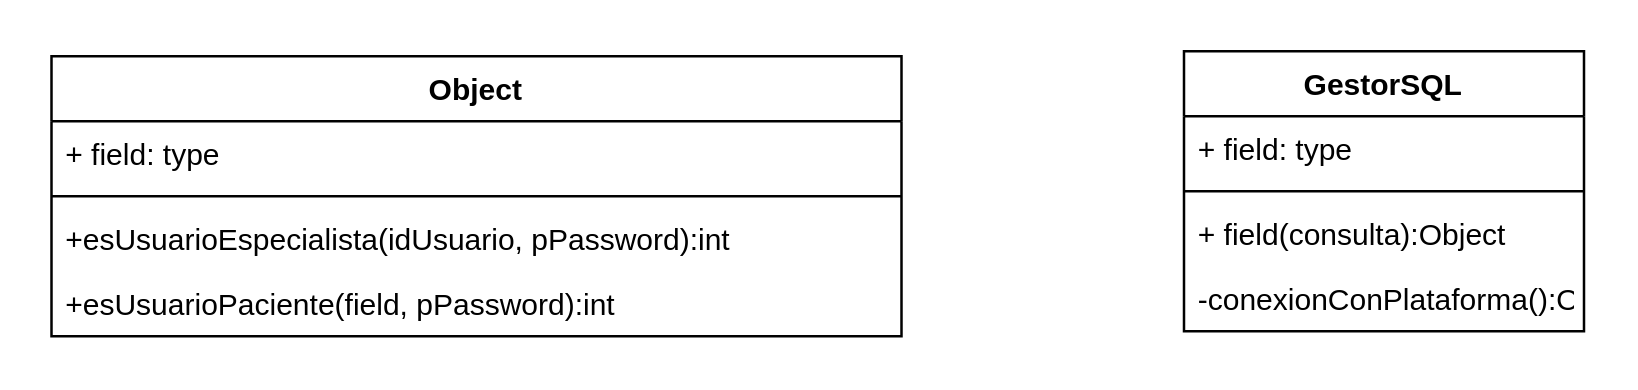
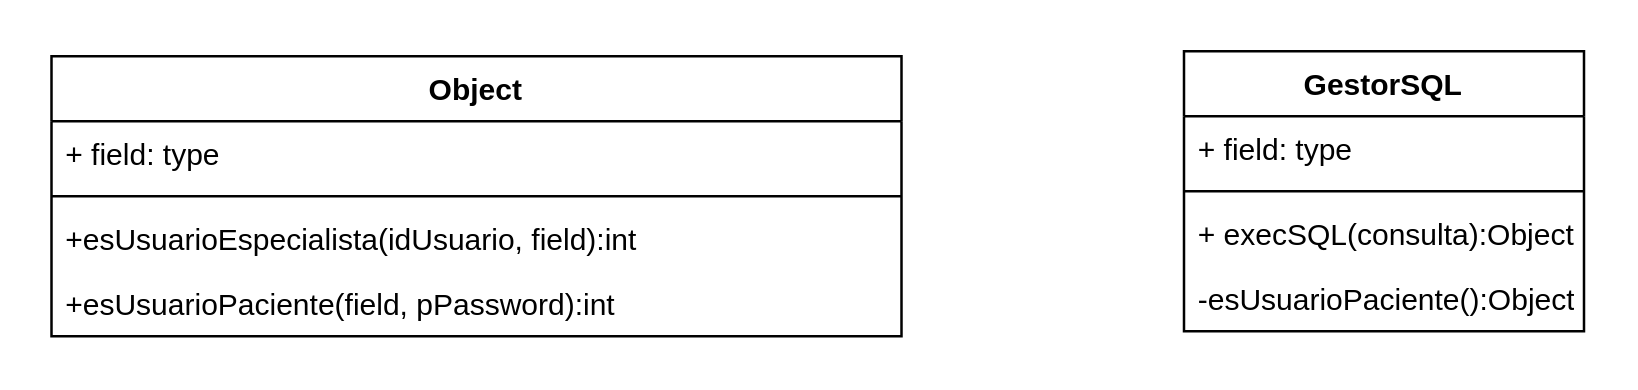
node "+ field(consulta):Object": label "+ field(consulta):Object" -> "+ execSQL(consulta):Object"
node "+esUsuarioEspecialista(idUsuario, pPassword):int": label "+esUsuarioEspecialista(idUsuario, pPassword):int" -> "+esUsuarioEspecialista(idUsuario, field):int"
node "-conexionConPlataforma():Object": label "-conexionConPlataforma():Object" -> "-esUsuarioPaciente():Object"
